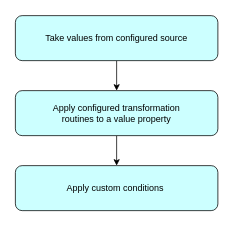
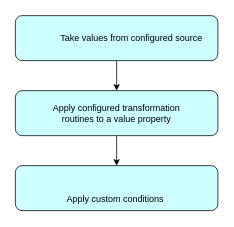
node "Take values from configured source": moved (117, 38) -> (132, 38)
node "Apply custom conditions": moved (117, 188) -> (117, 199)
